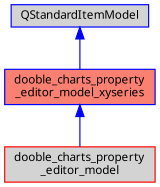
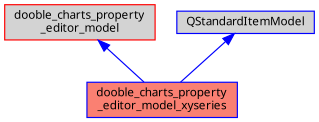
edge "dooble_charts_property _editor_model" -> "dooble_charts_property _editor_model_xyseries": reversed
